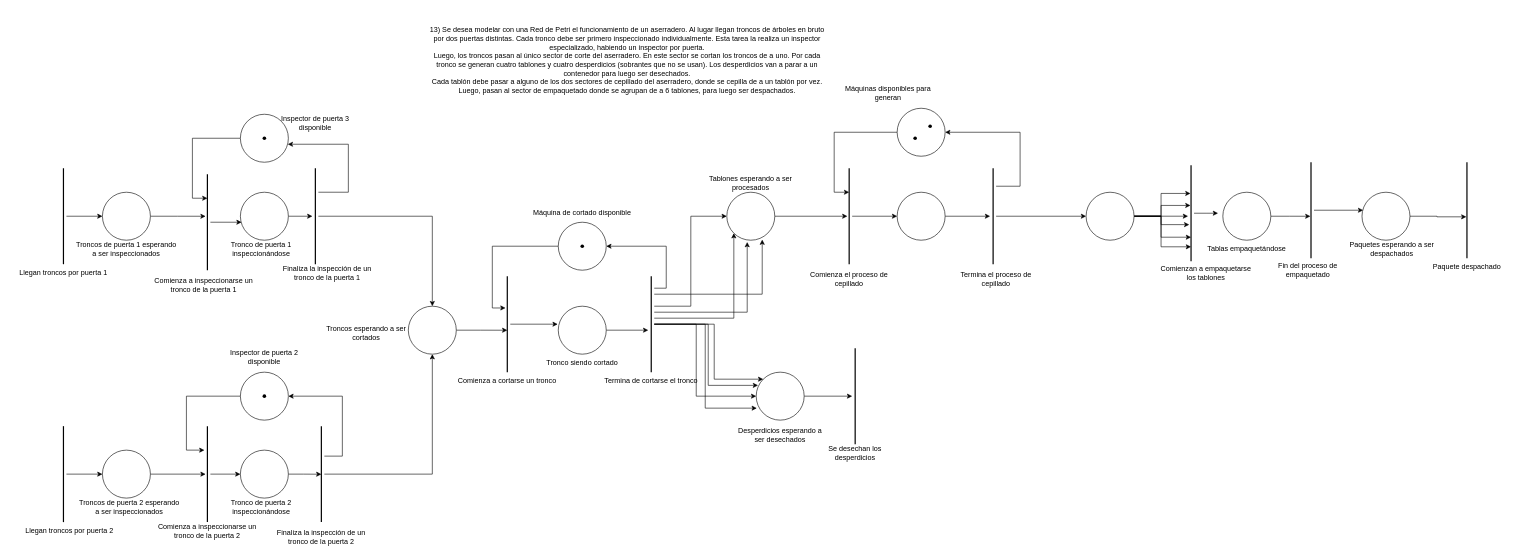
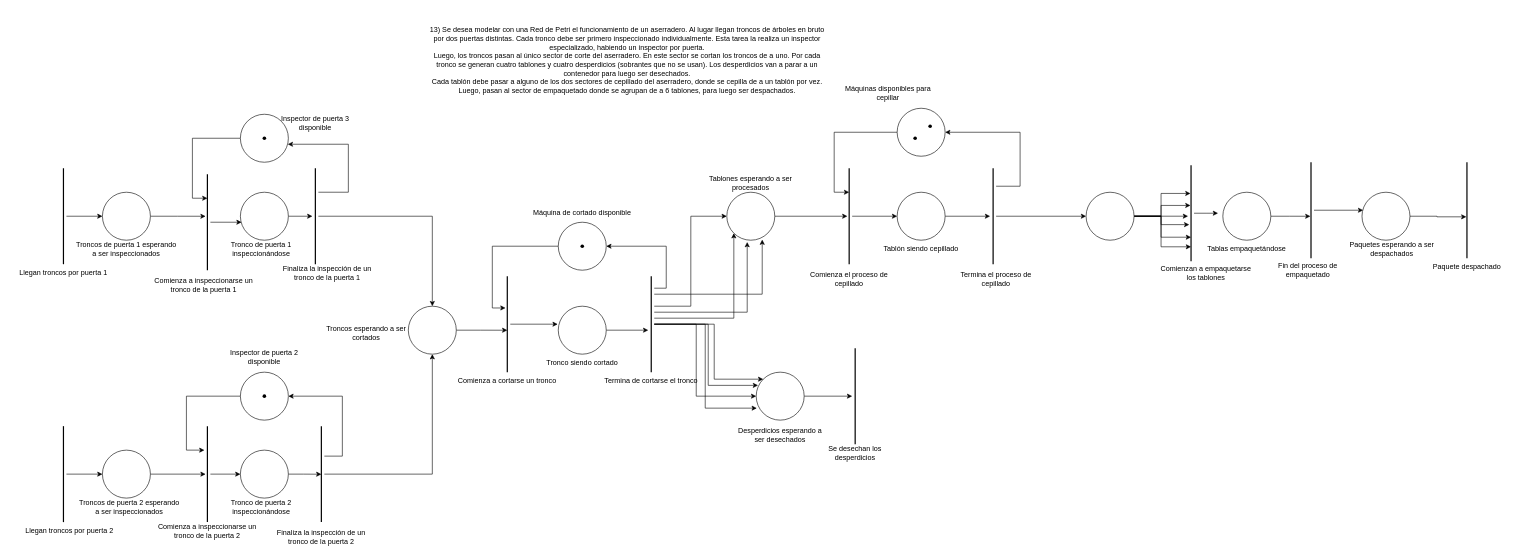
node "Máquinas disponibles para generan": label "Máquinas disponibles para generan" -> "Máquinas disponibles para cepillar"
node "Tablón siendo cepillado": added
